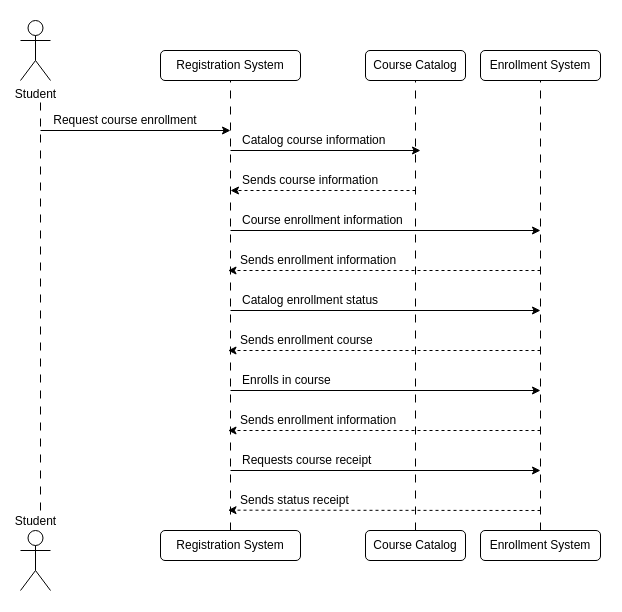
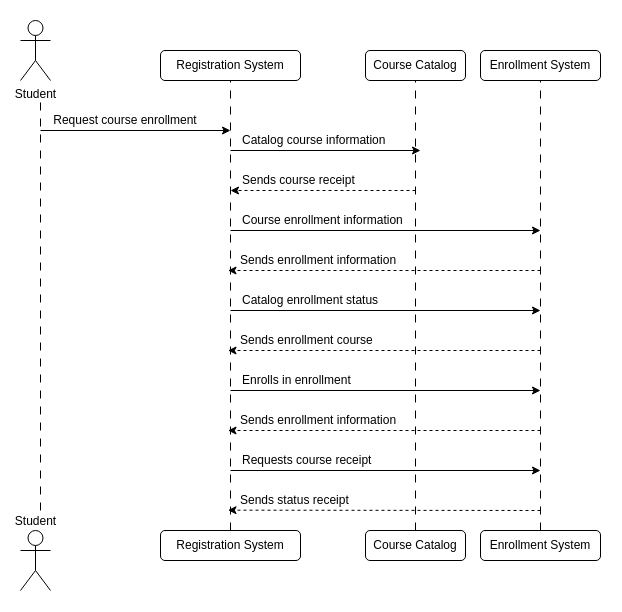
node "Sends course information": label "Sends course information" -> "Sends course receipt"
node "Enrolls in course": label "Enrolls in course" -> "Enrolls in enrollment"
